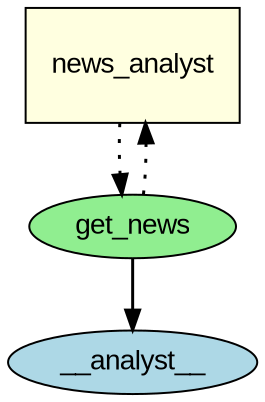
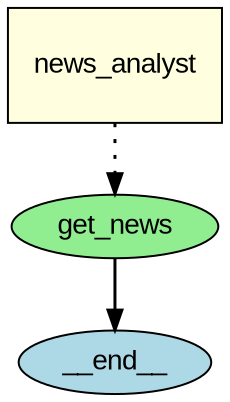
edge "get_news" -> "news_analyst": removed
node "__analyst__": label "__analyst__" -> "__end__"
